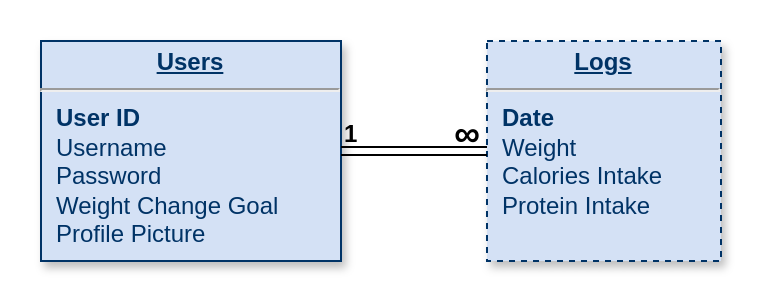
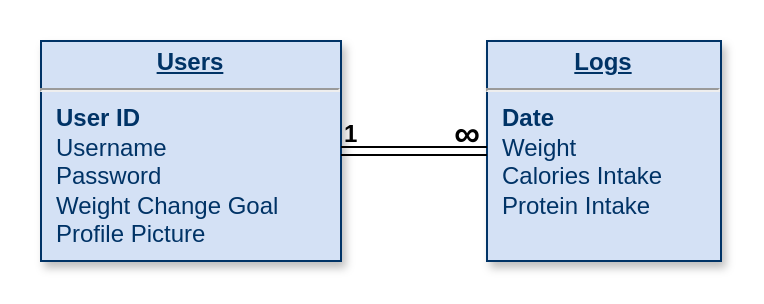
node "Logs Date Weight Calories Intake Protein Intake": style dashed -> solid
